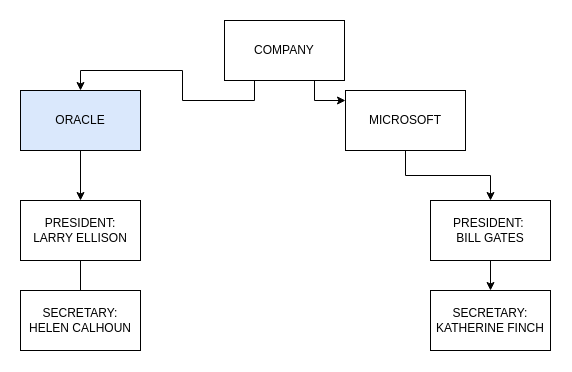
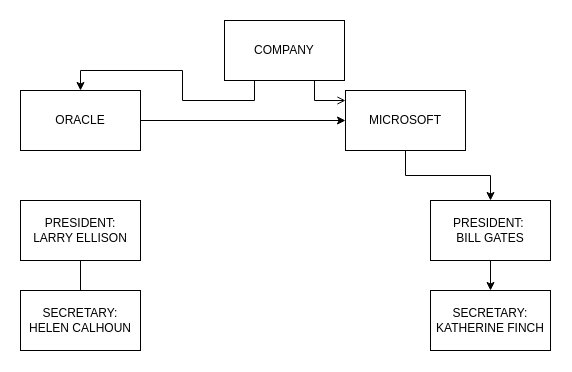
edge "COMPANY" -> "MICROSOFT": arrowhead classic -> open
node "ORACLE": fillcolor #dae8fc -> #ffffff
edge "ORACLE" -> "PRESIDENT: LARRY ELLISON": now "ORACLE" -> "MICROSOFT"
